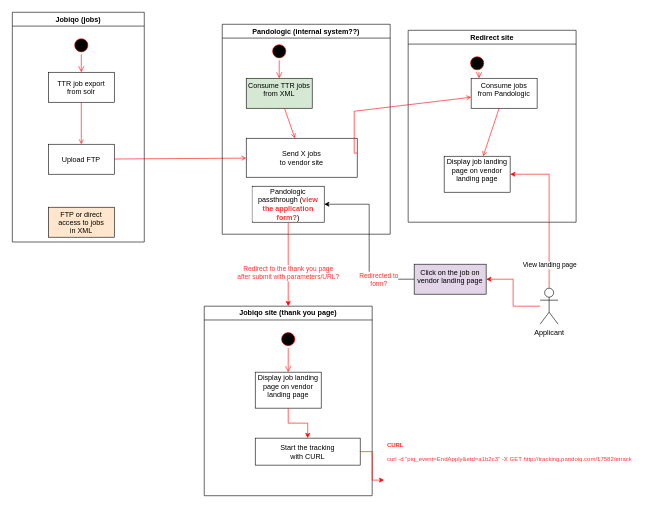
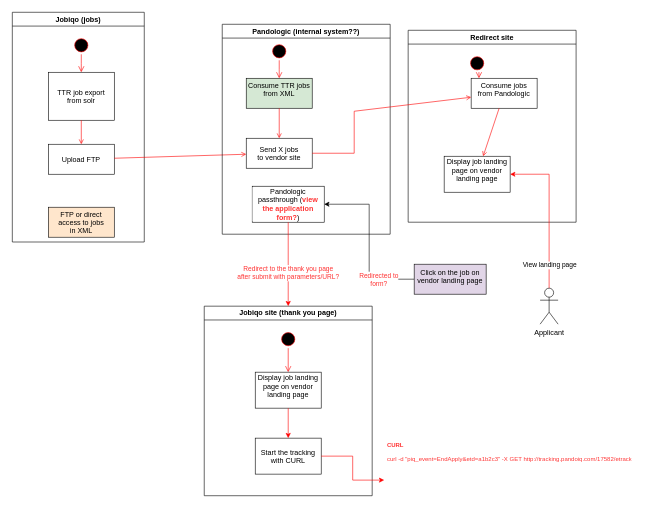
node "TTR job export from solr": size 66x30 -> 66x48
node "Send X jobs to vendor site": size 111x39 -> 66x30
edge "Applicant" -> "Click on the job on vendor landing page": removed
node "Start the tracking with CURL": size 105x27 -> 66x36
